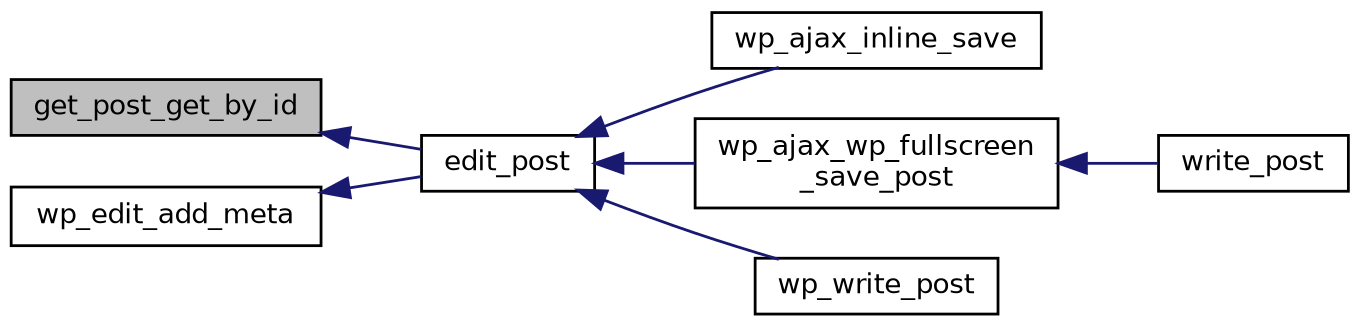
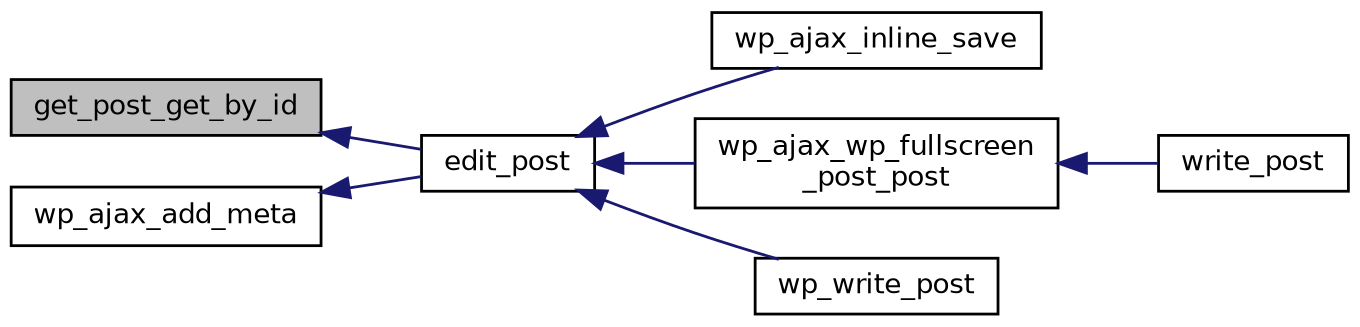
node "wp_ajax_wp_fullscreen _save_post": label "wp_ajax_wp_fullscreen _save_post" -> "wp_ajax_wp_fullscreen _post_post"
node "wp_edit_add_meta": label "wp_edit_add_meta" -> "wp_ajax_add_meta"
